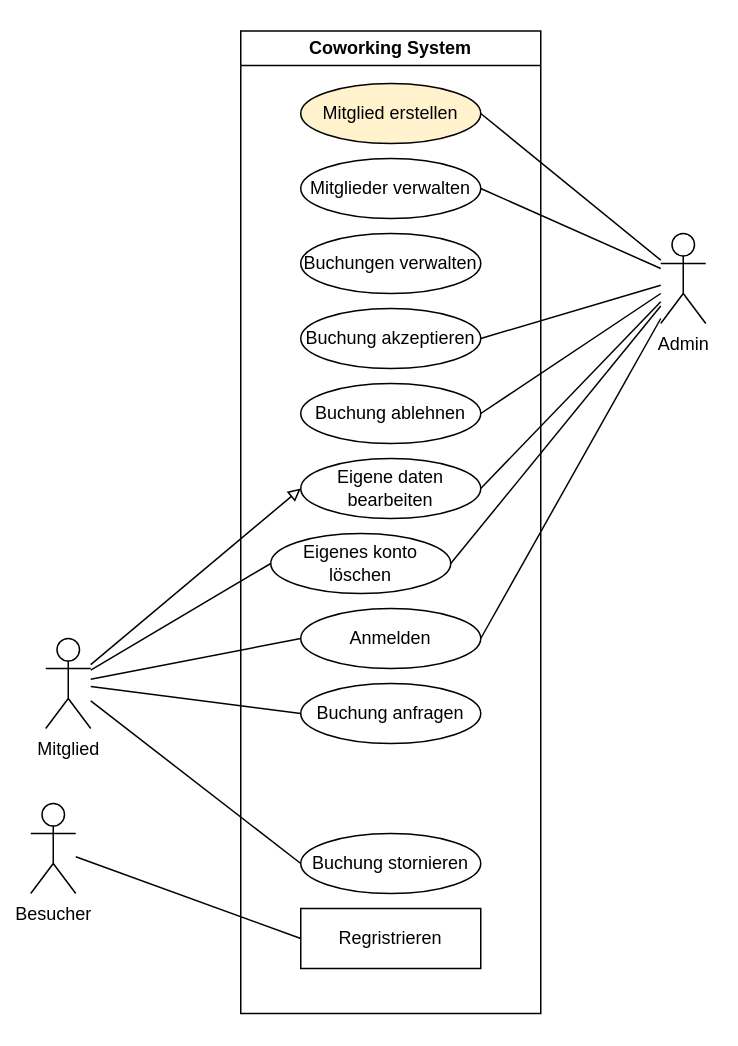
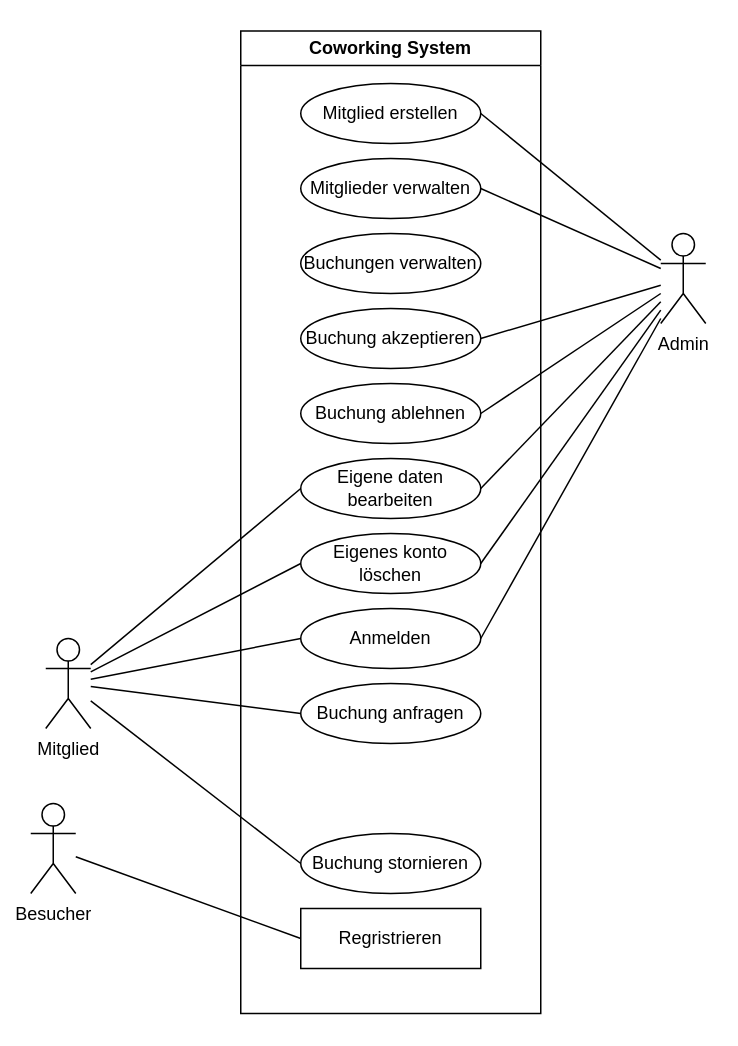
node "Mitglied erstellen": fillcolor #fff2cc -> #ffffff
edge "Mitglied" -> "Eigene daten bearbeiten": arrowhead block -> none
node "Eigenes konto löschen": moved (361, 563) -> (391, 563)
